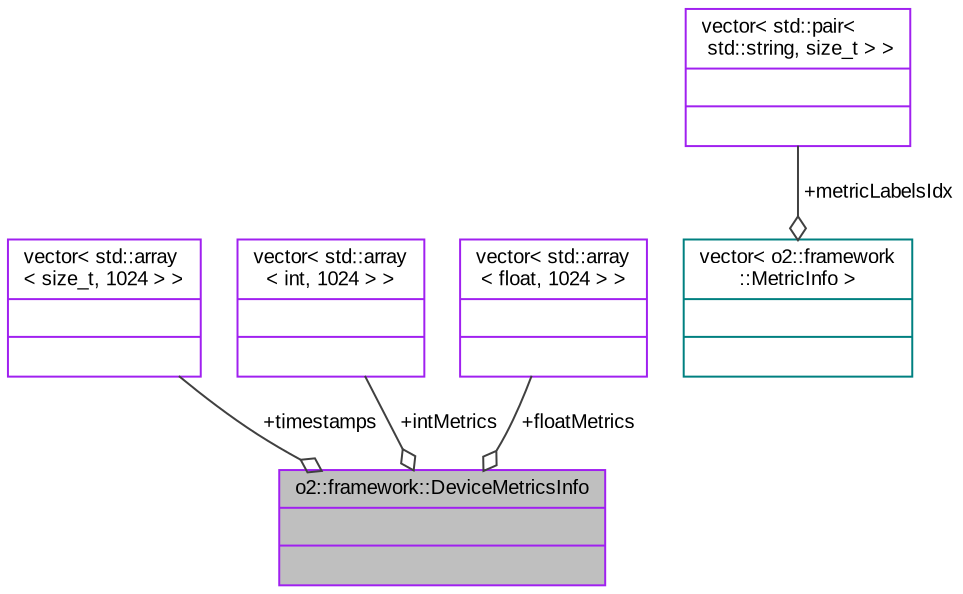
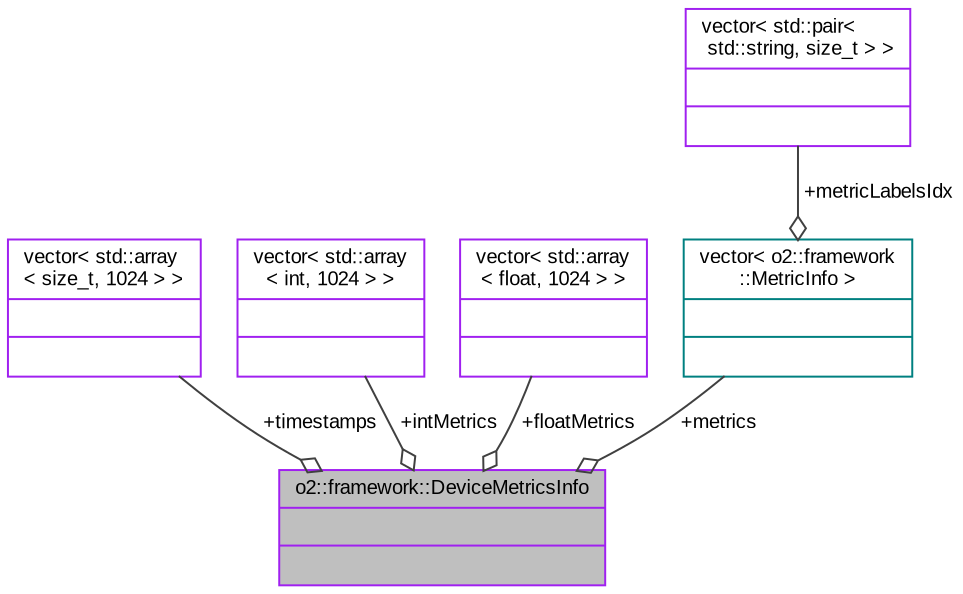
edge "vector< o2::framework" -> "o2::framework::DeviceMetricsInfo": added, label "+metrics"
